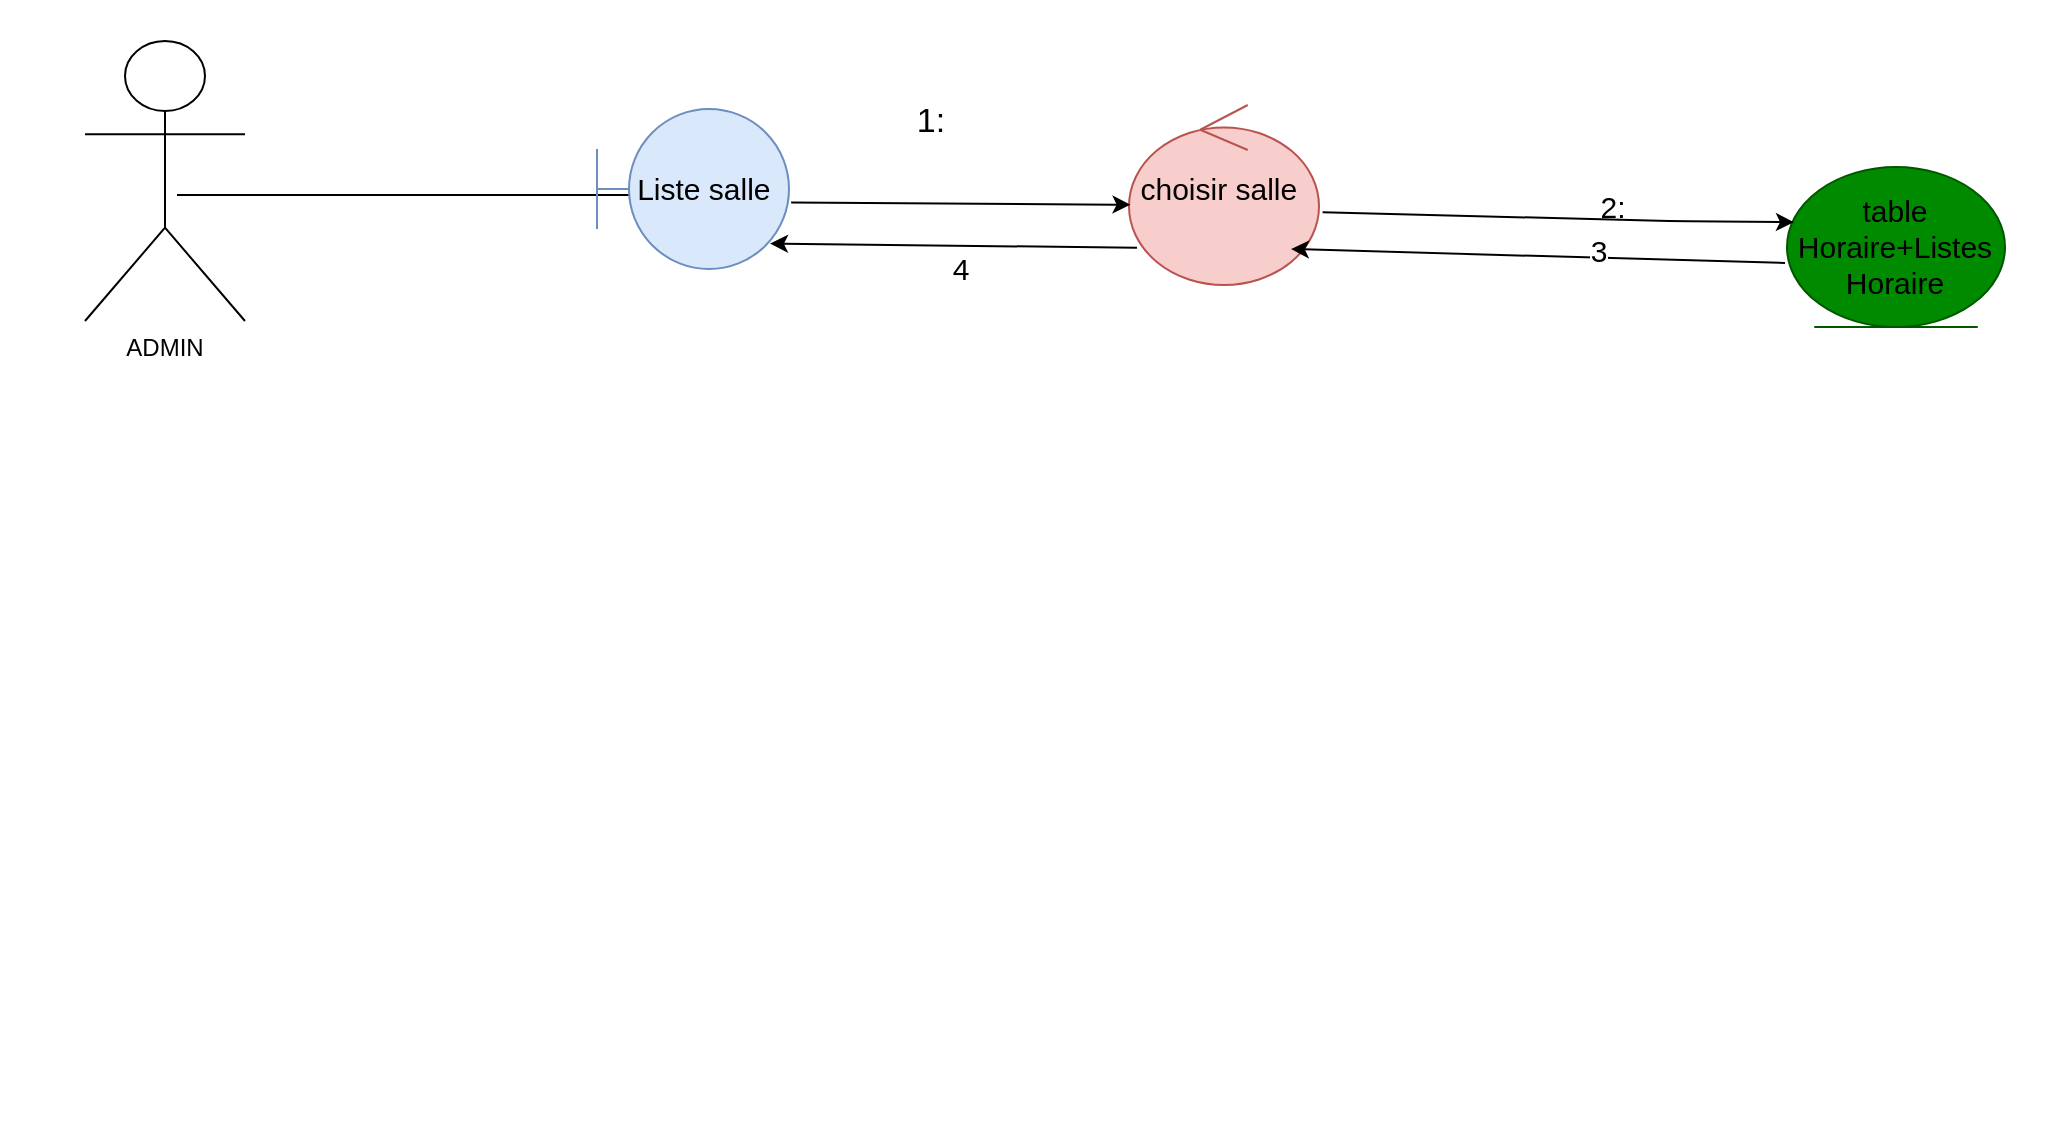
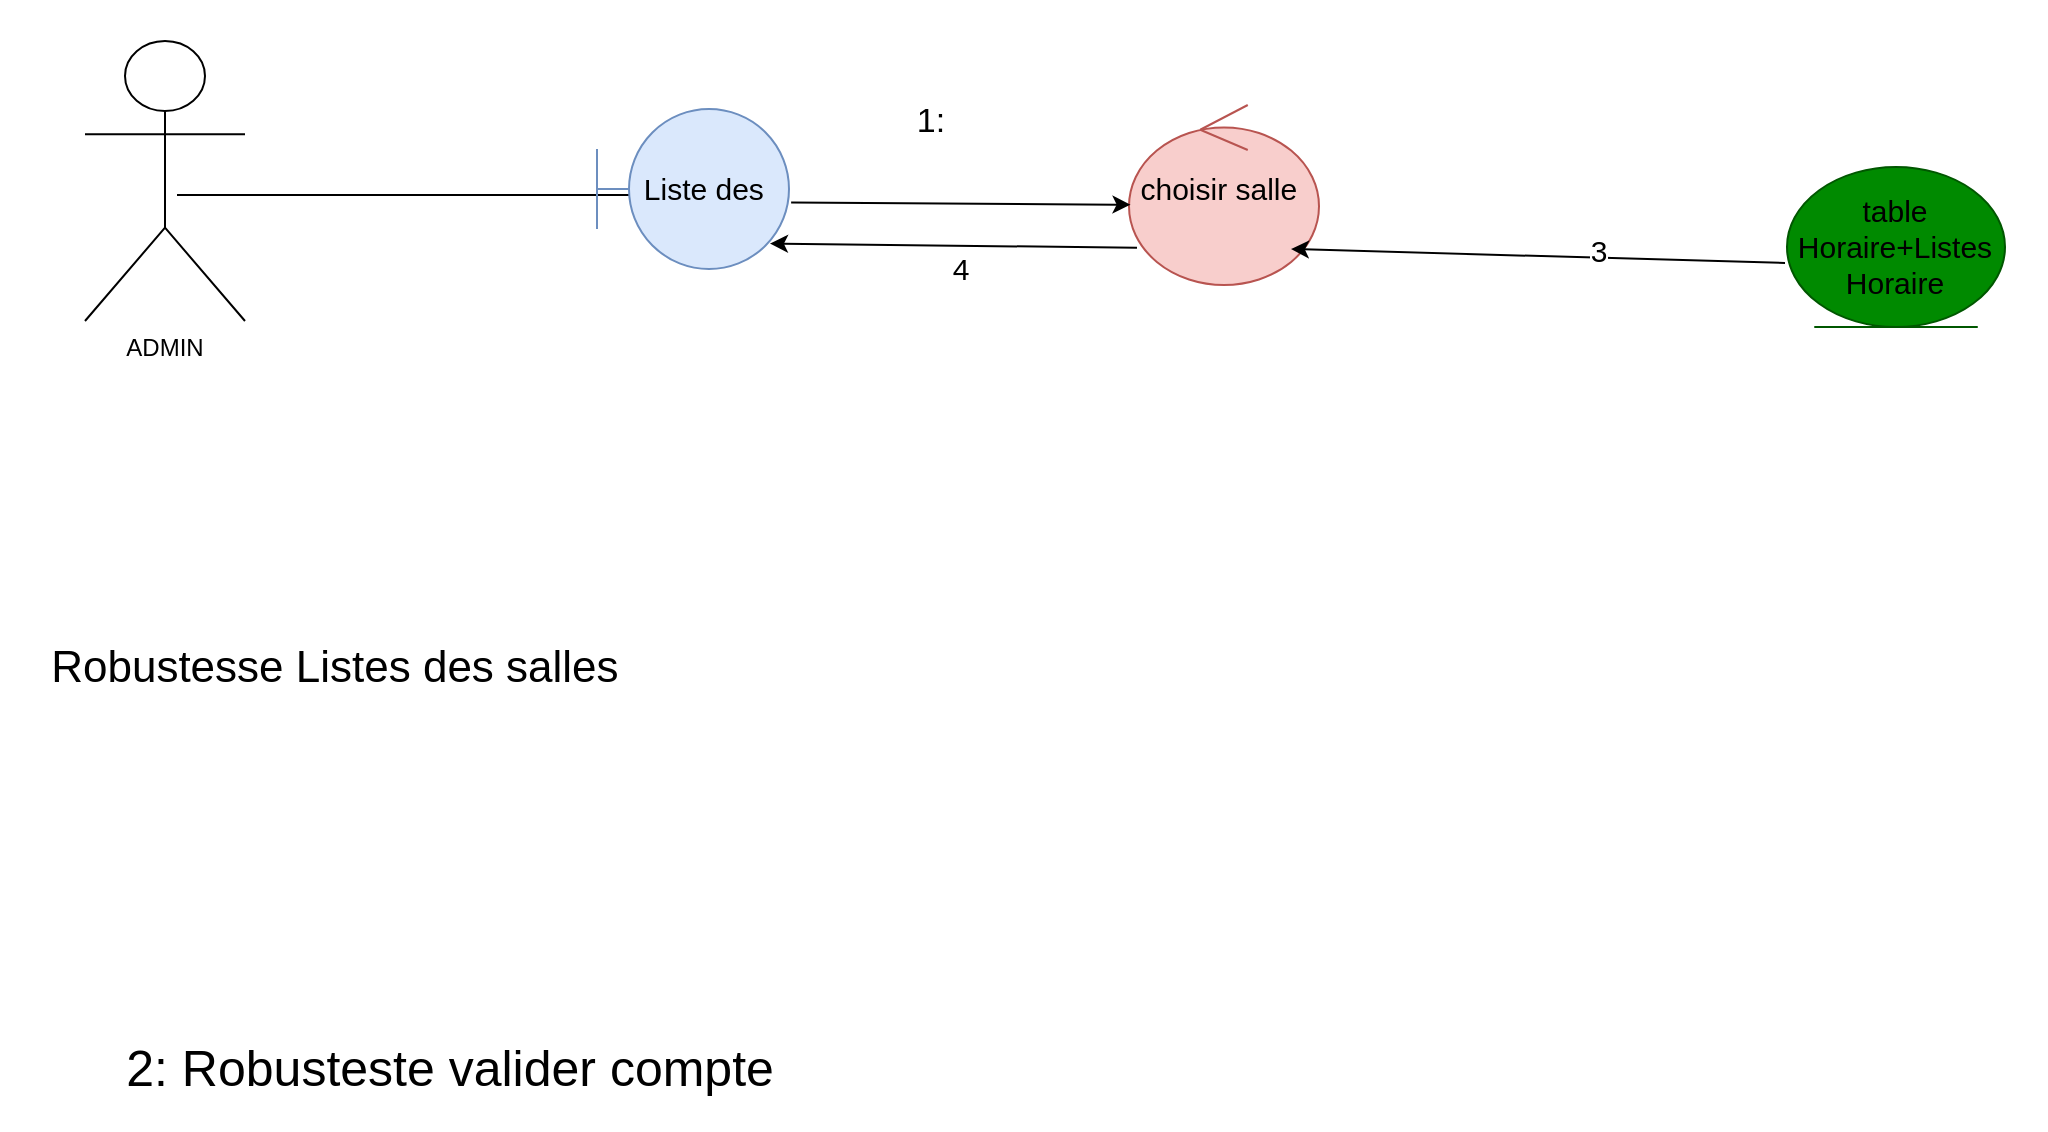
node "Liste salle": label "Liste salle" -> "Liste des"
node "2:": removed
edge "choisir salle" -> "table Horaire+Listes Horaire": removed
node "Robustesse Listes des salles": added
node "2: Robusteste valider compte": added
